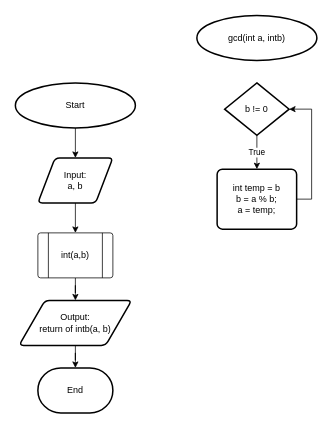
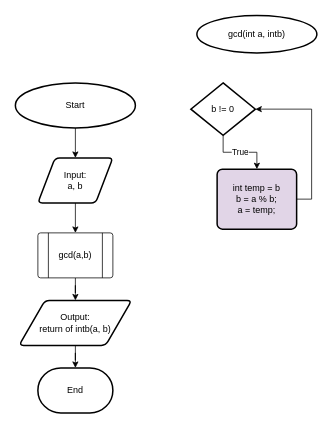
node "gcd(int a, intb)": size 120x45 -> 120x38
node "b != 0": moved (257, 109) -> (223, 109)
node "int temp = b b = a % b; a = temp;": fillcolor #ffffff -> #e1d5e7
node "int(a,b)": label "int(a,b)" -> "gcd(a,b)"
